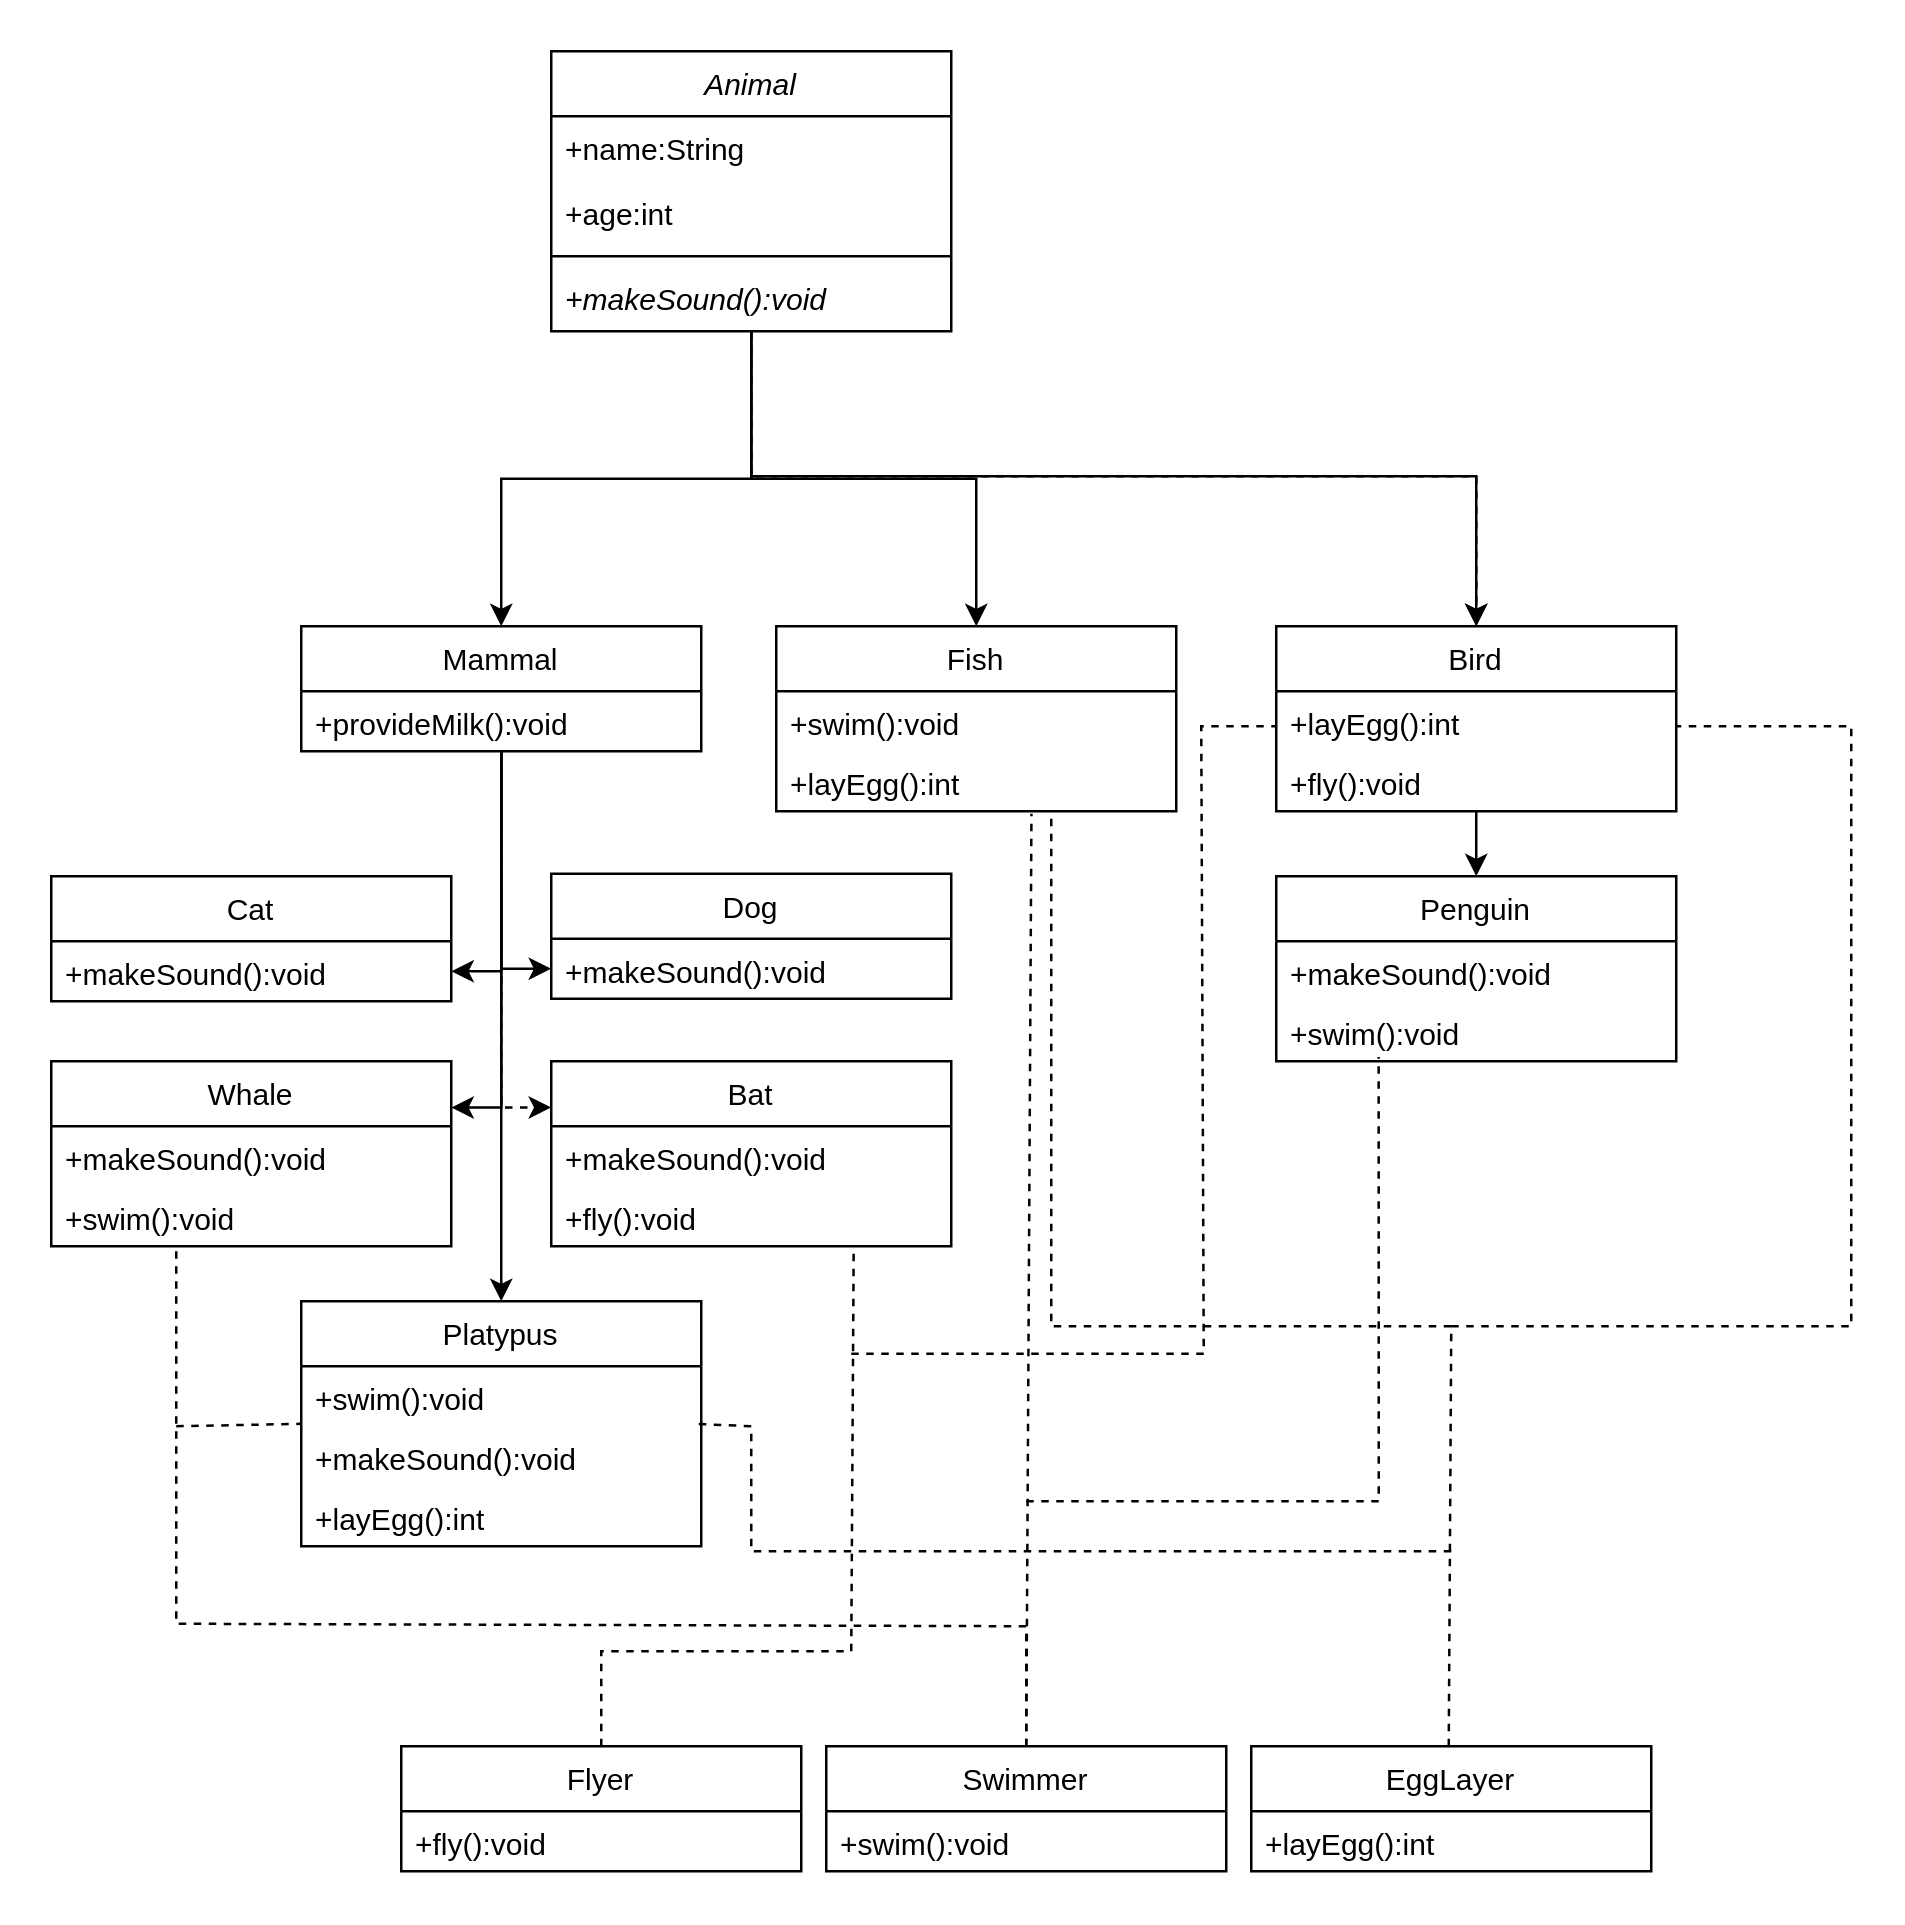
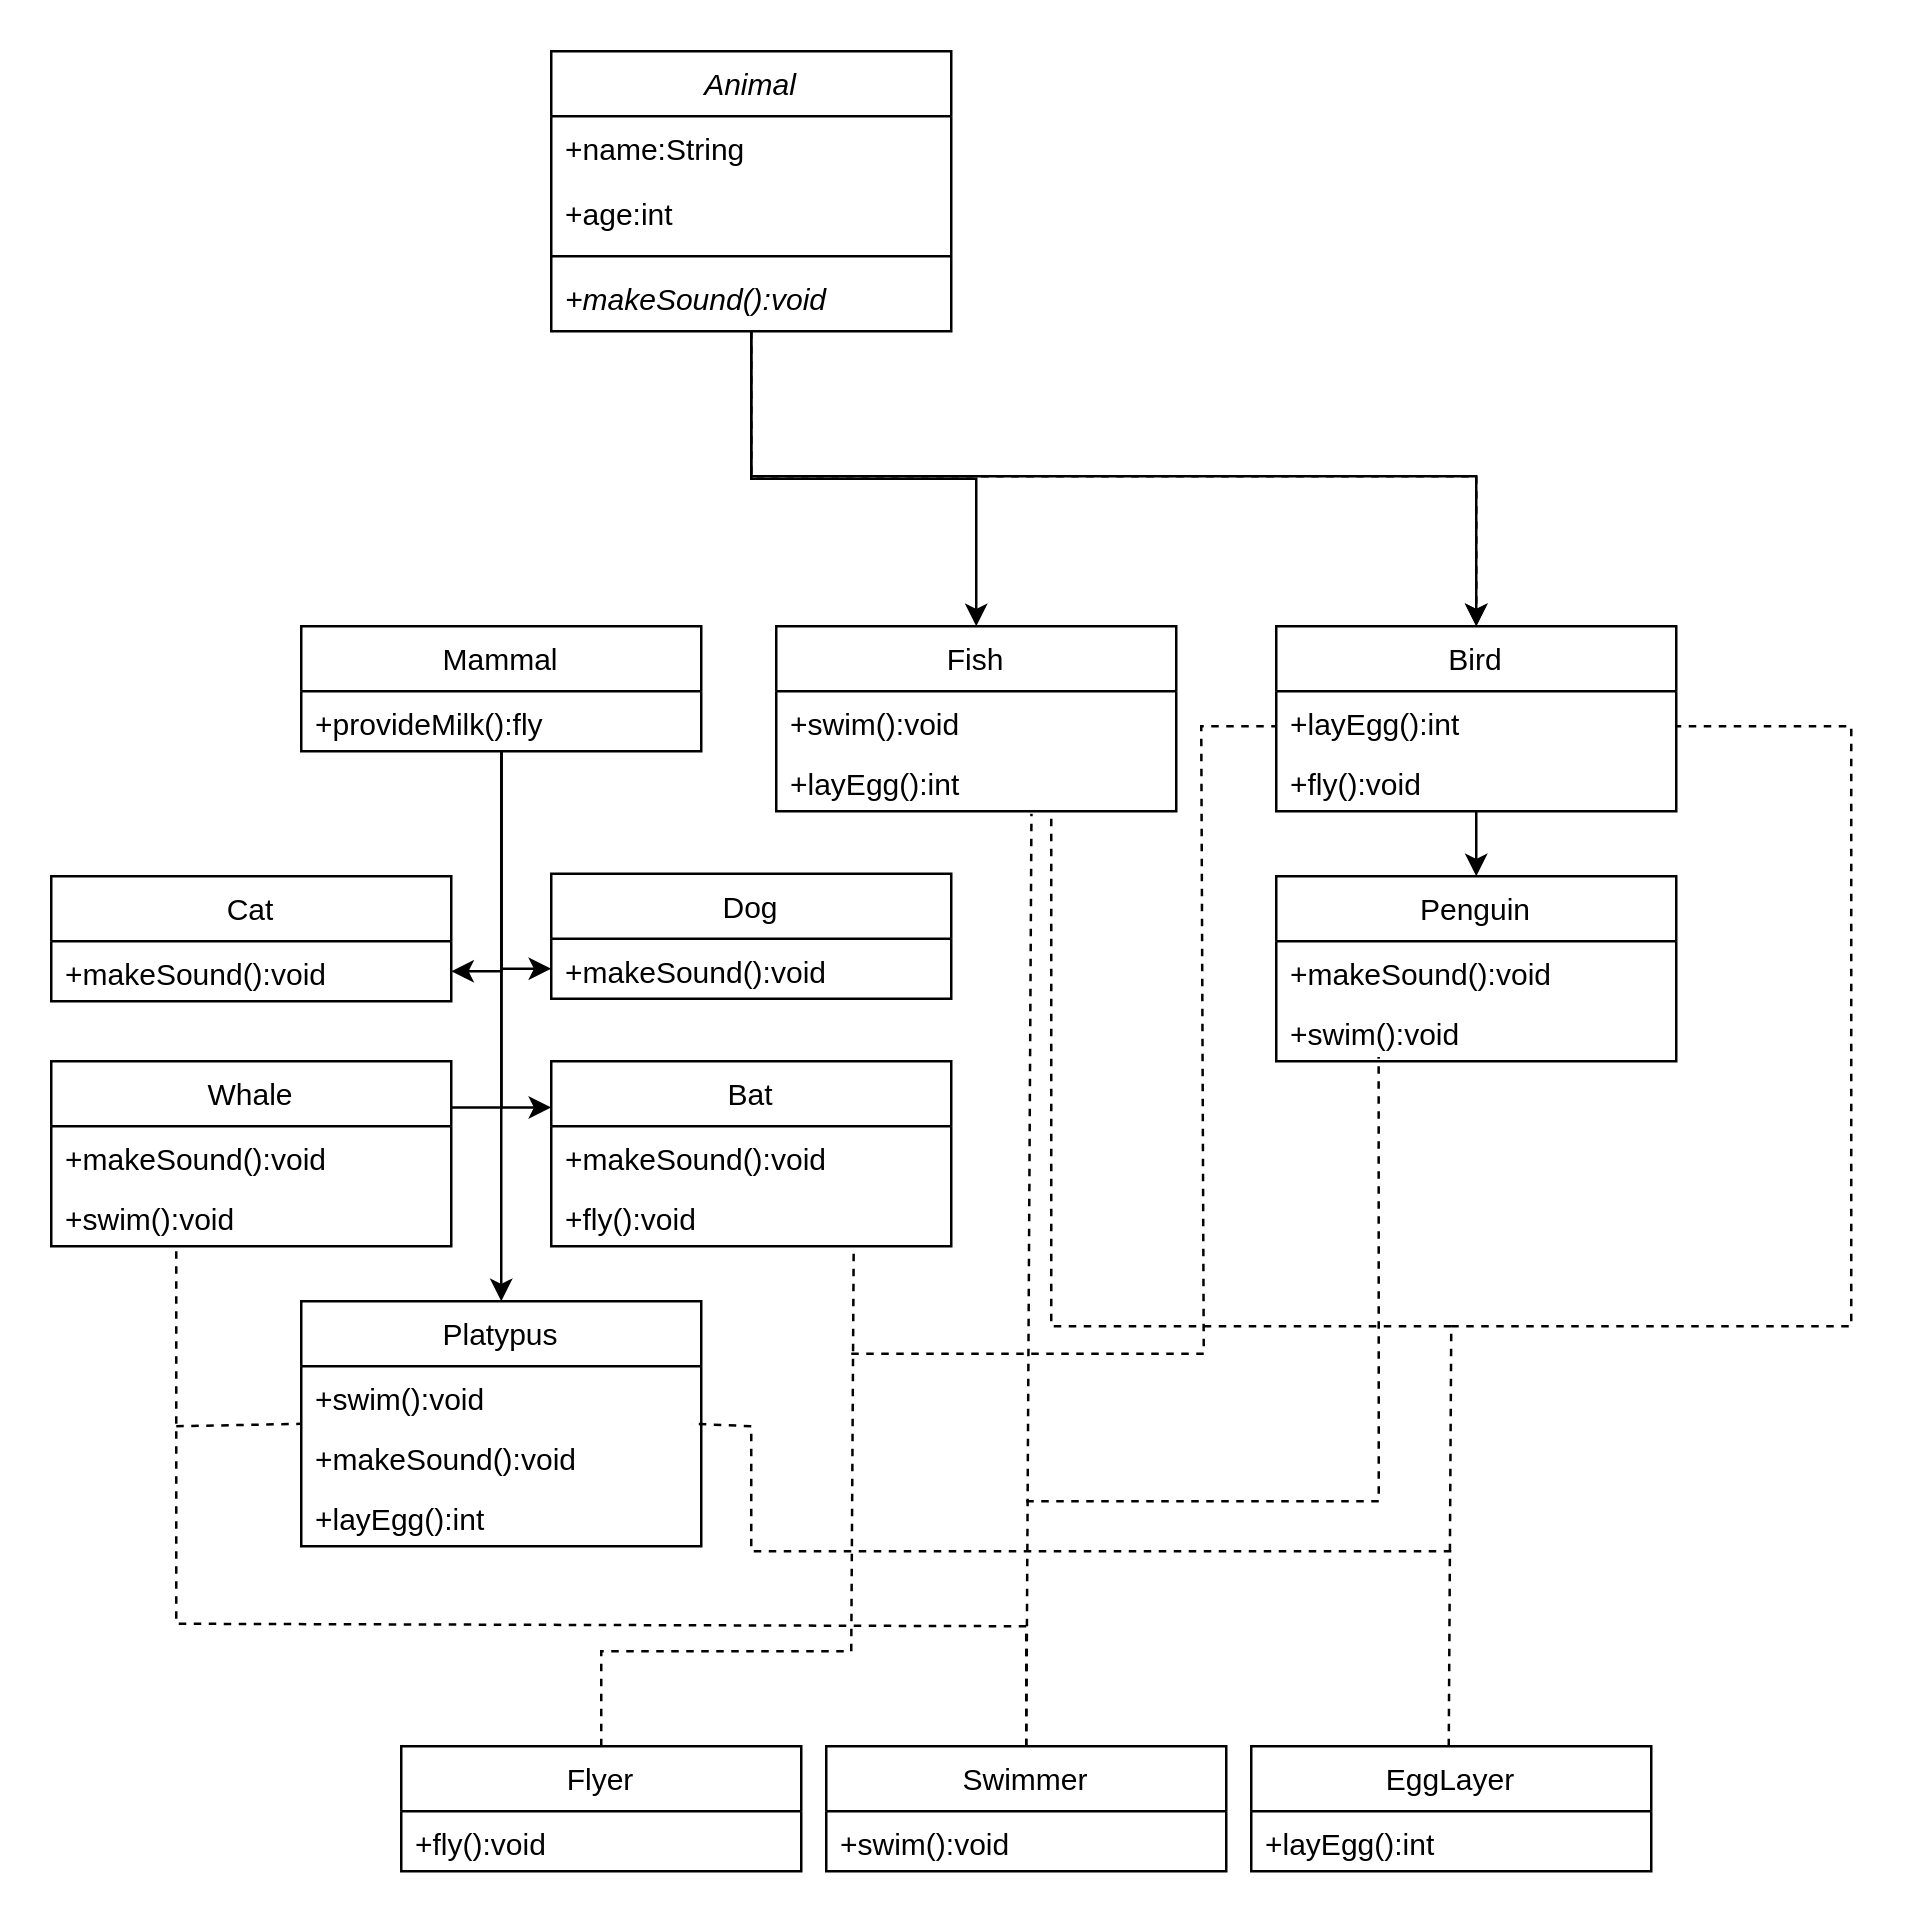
edge "Animal" -> "Mammal": removed
node "+provideMilk():void": label "+provideMilk():void" -> "+provideMilk():fly"
edge "Mammal" -> "Whale": arrowhead classic -> none
edge "Mammal" -> "Bat": style dashed -> solid
